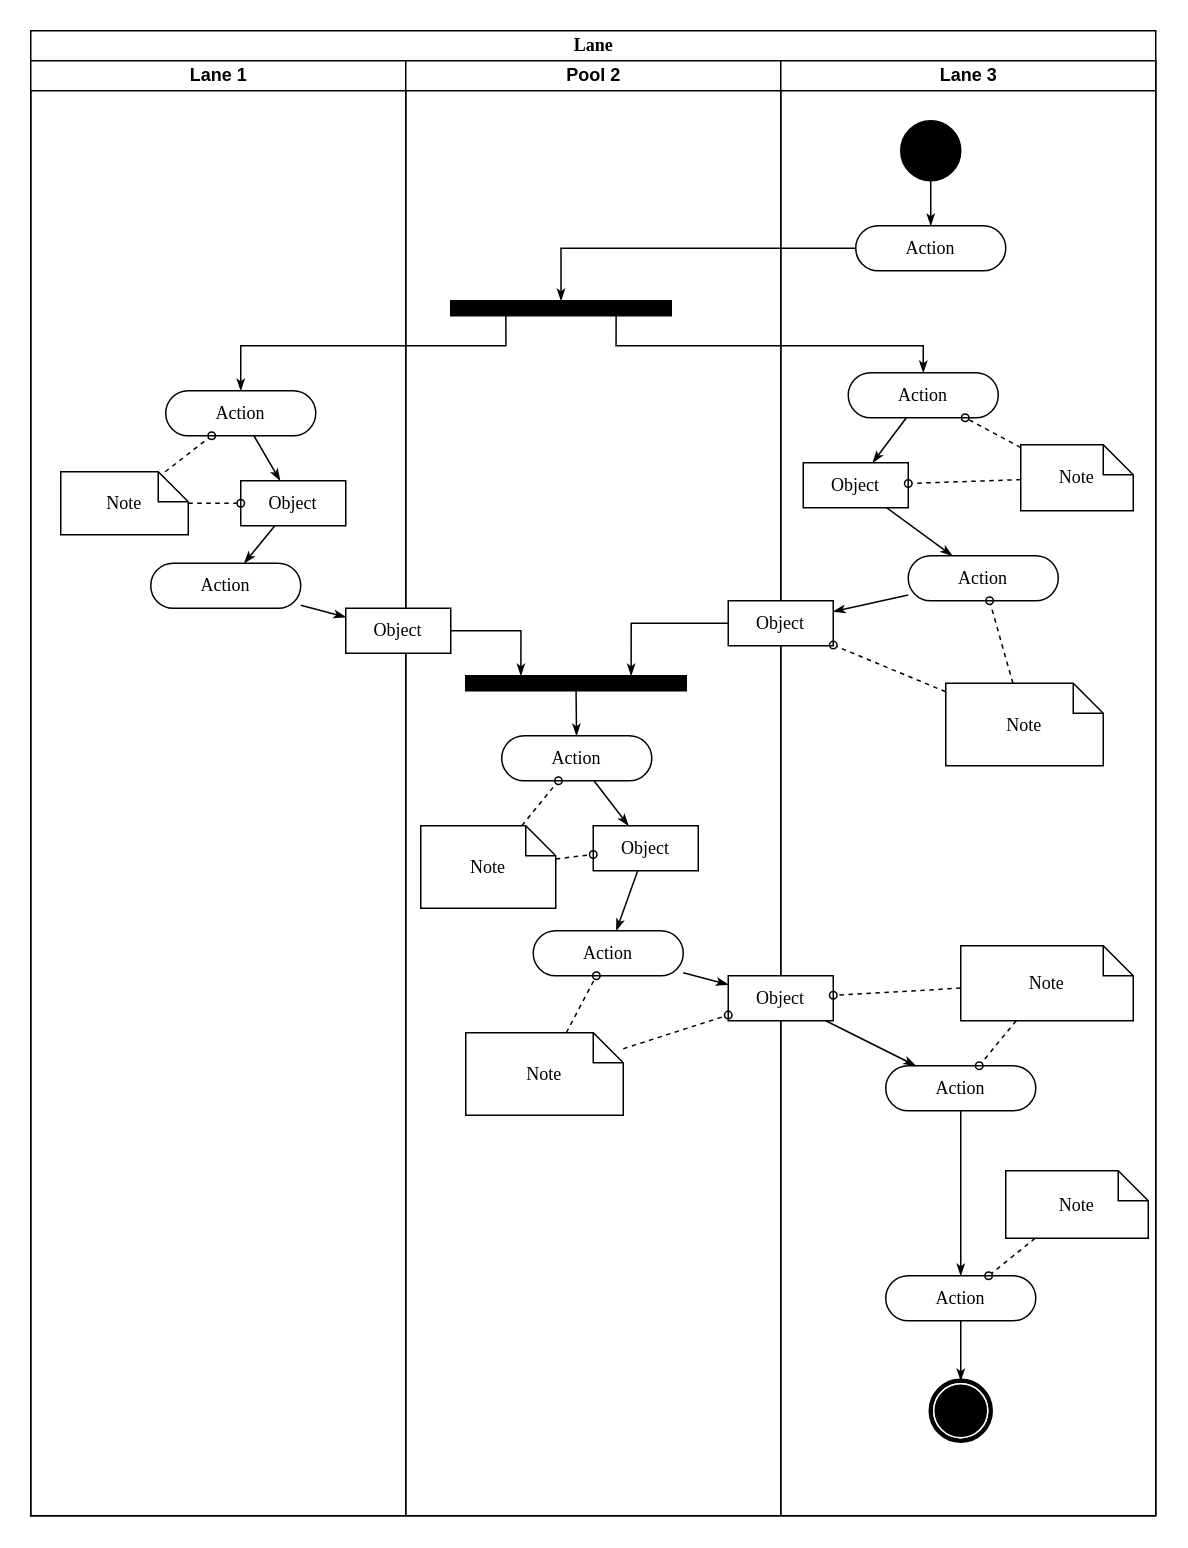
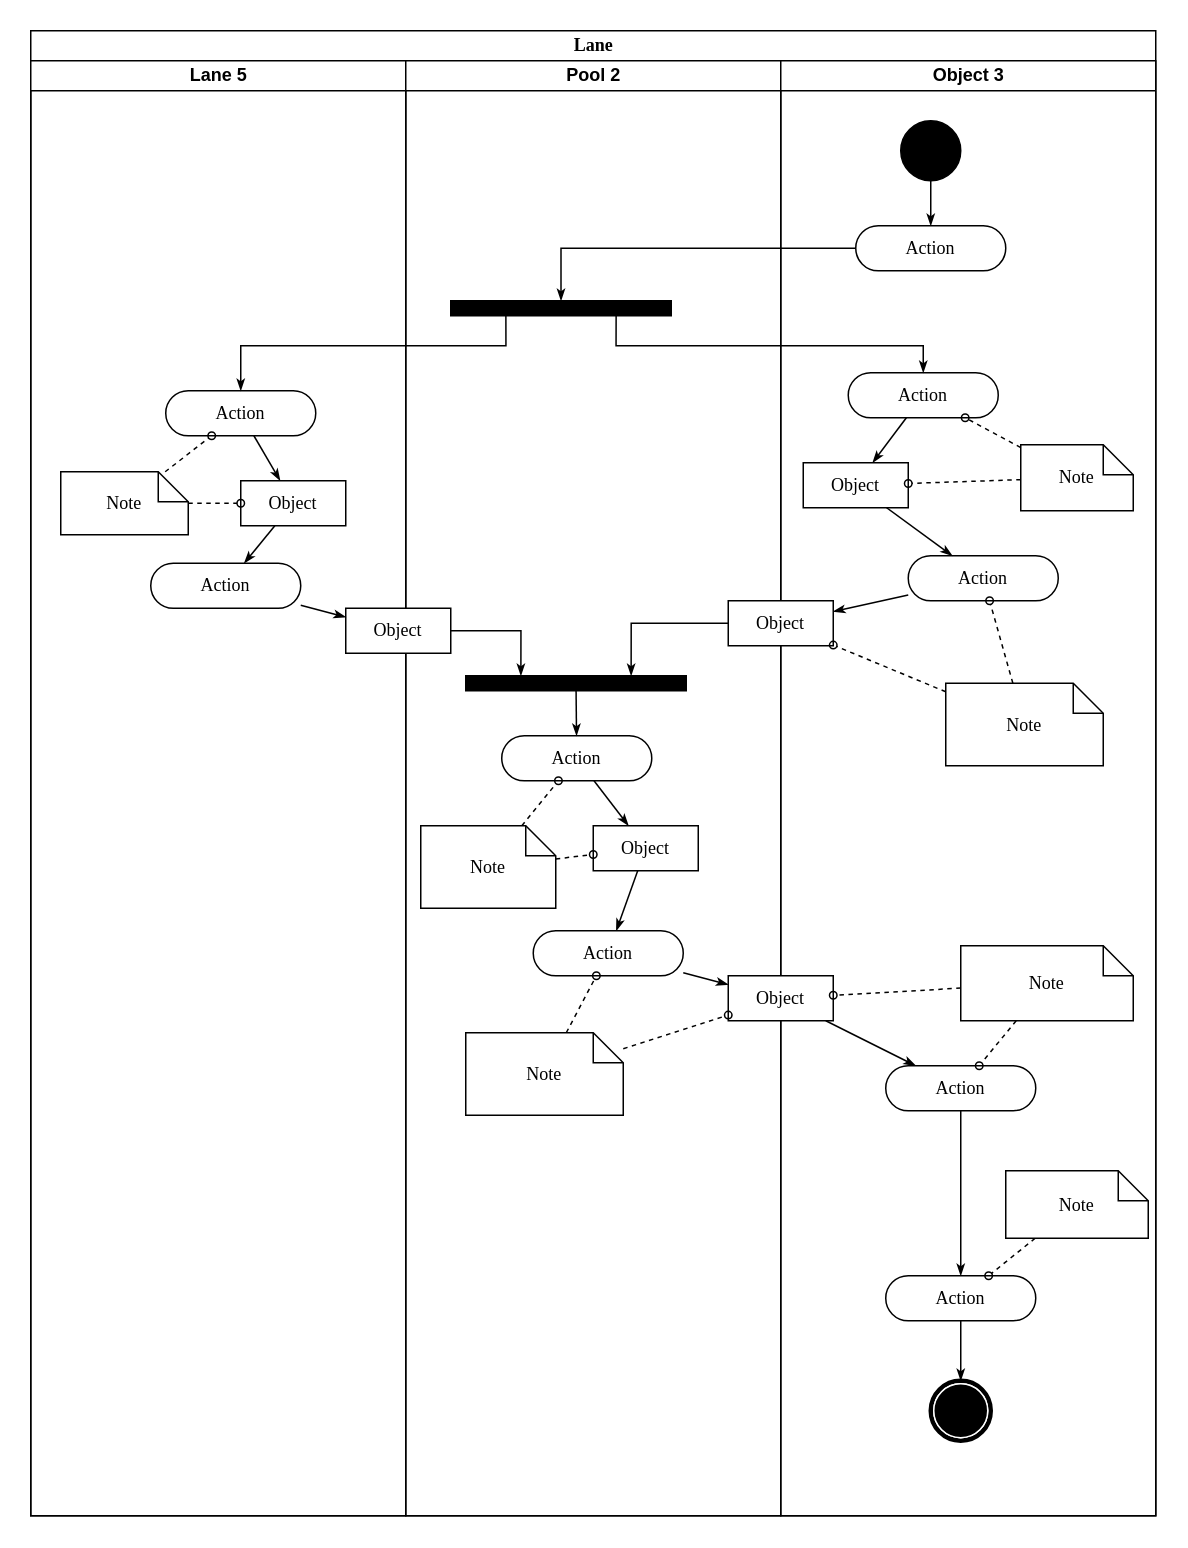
node "Lane 1": label "Lane 1" -> "Lane 5"
node "Lane 3": label "Lane 3" -> "Object 3"
